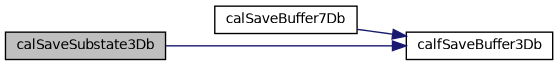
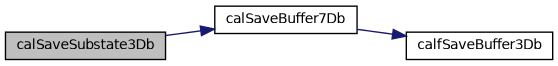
edge "calSaveSubstate3Db" -> "calfSaveBuffer3Db": now "calSaveSubstate3Db" -> "calSaveBuffer7Db"
